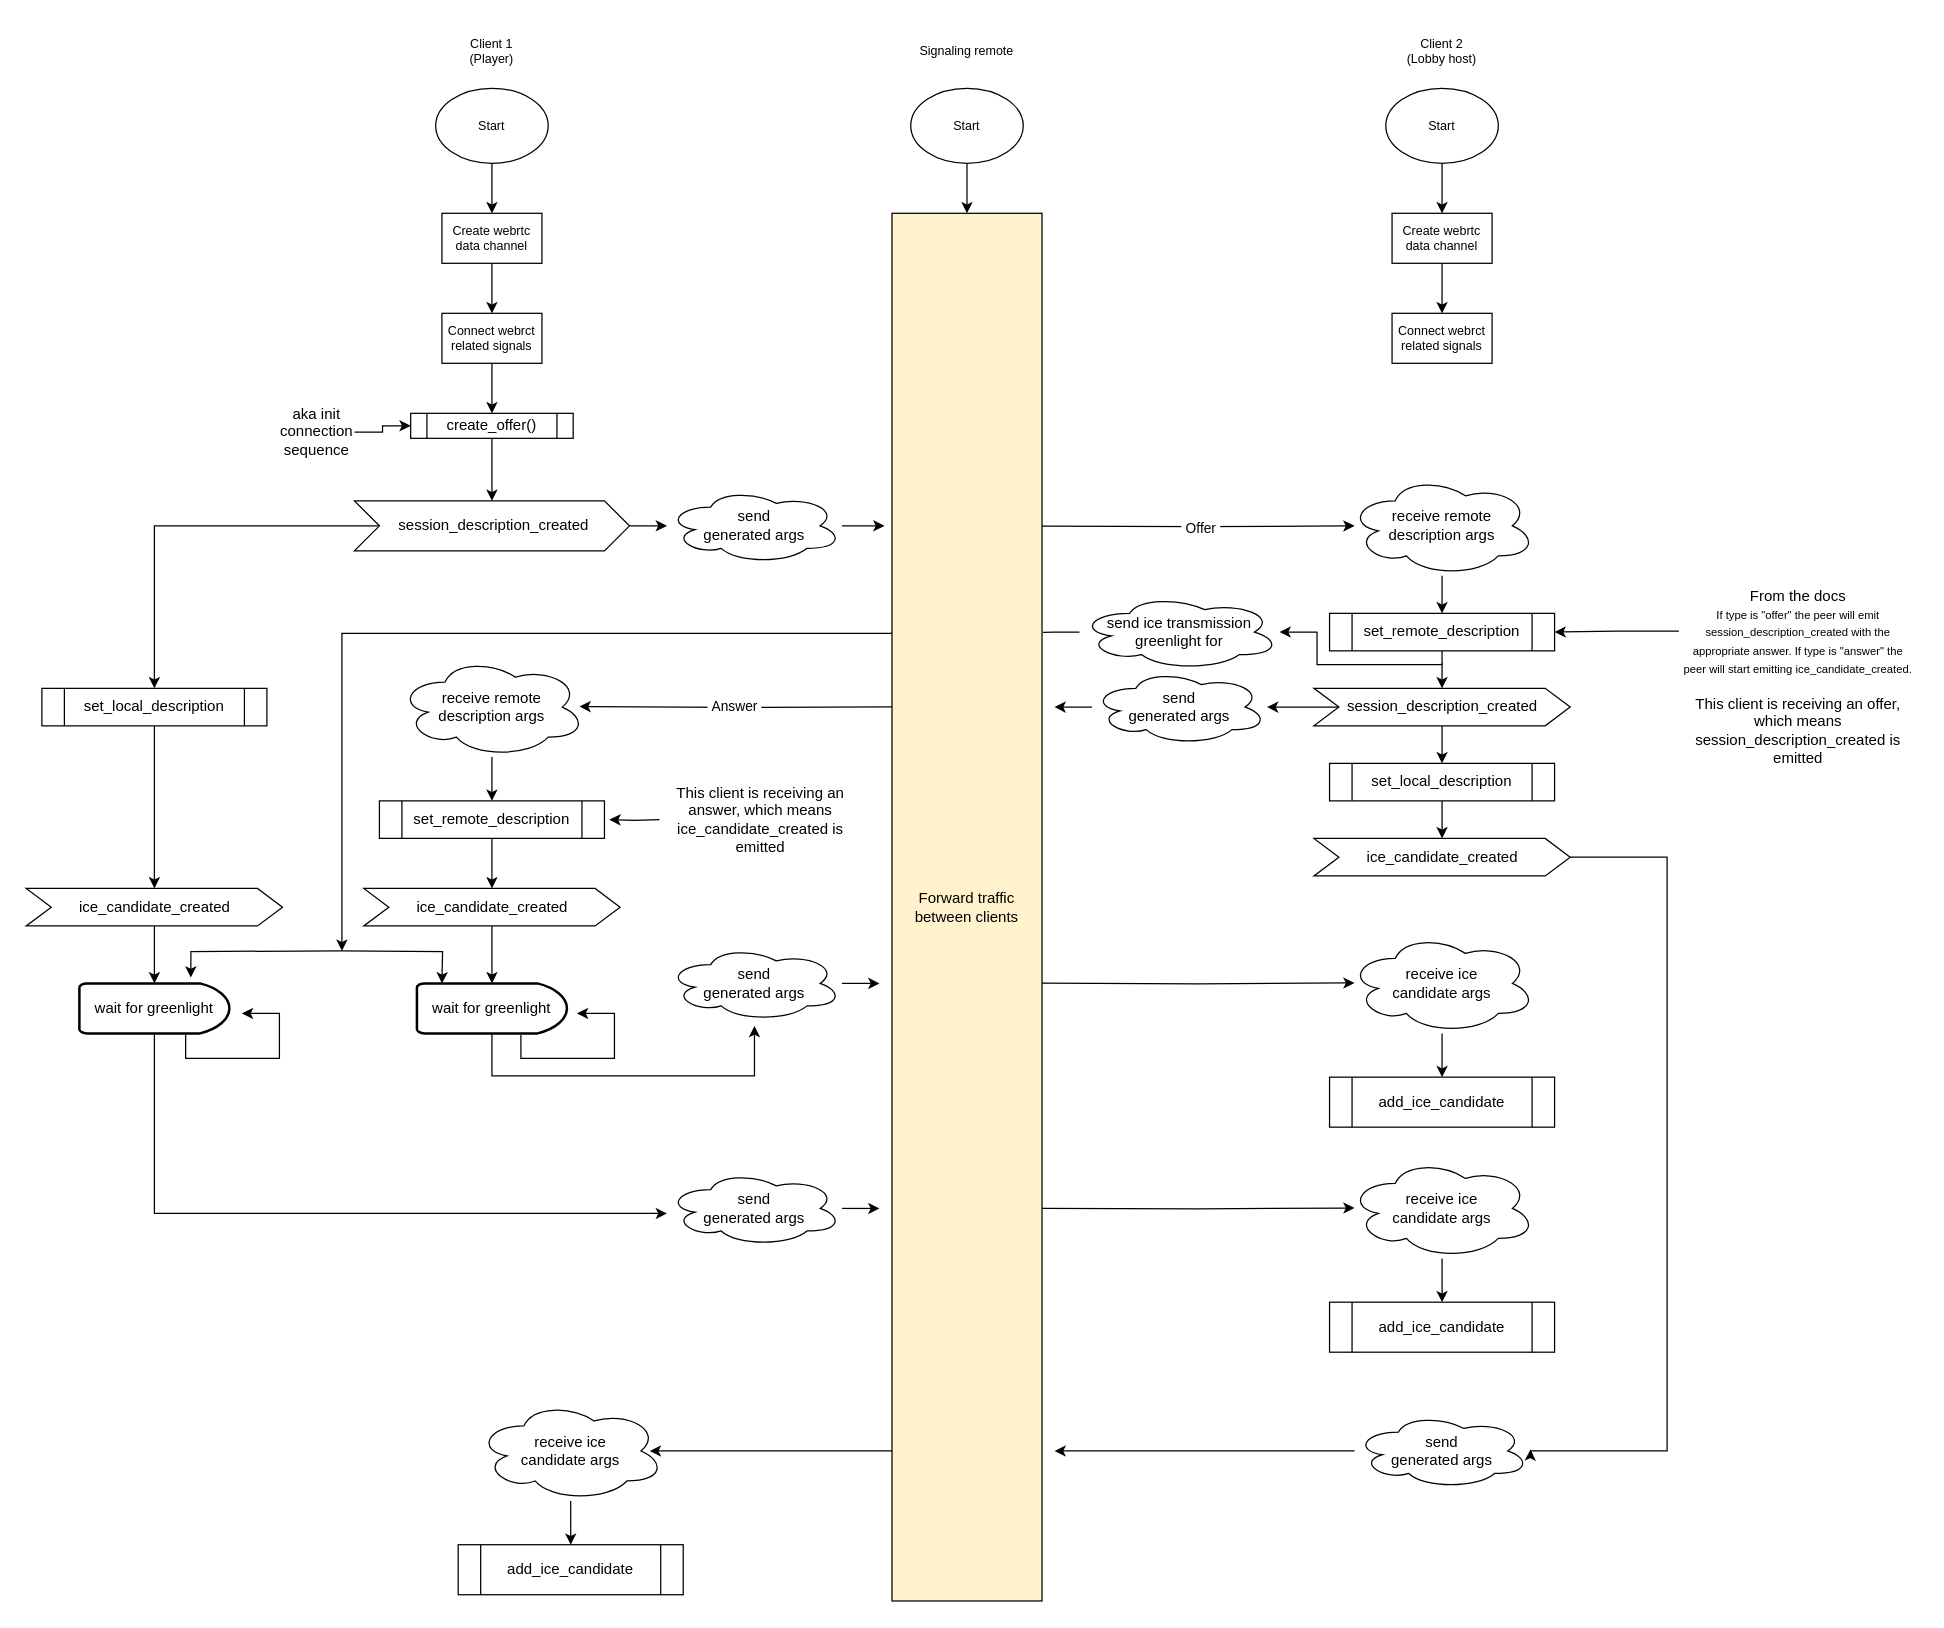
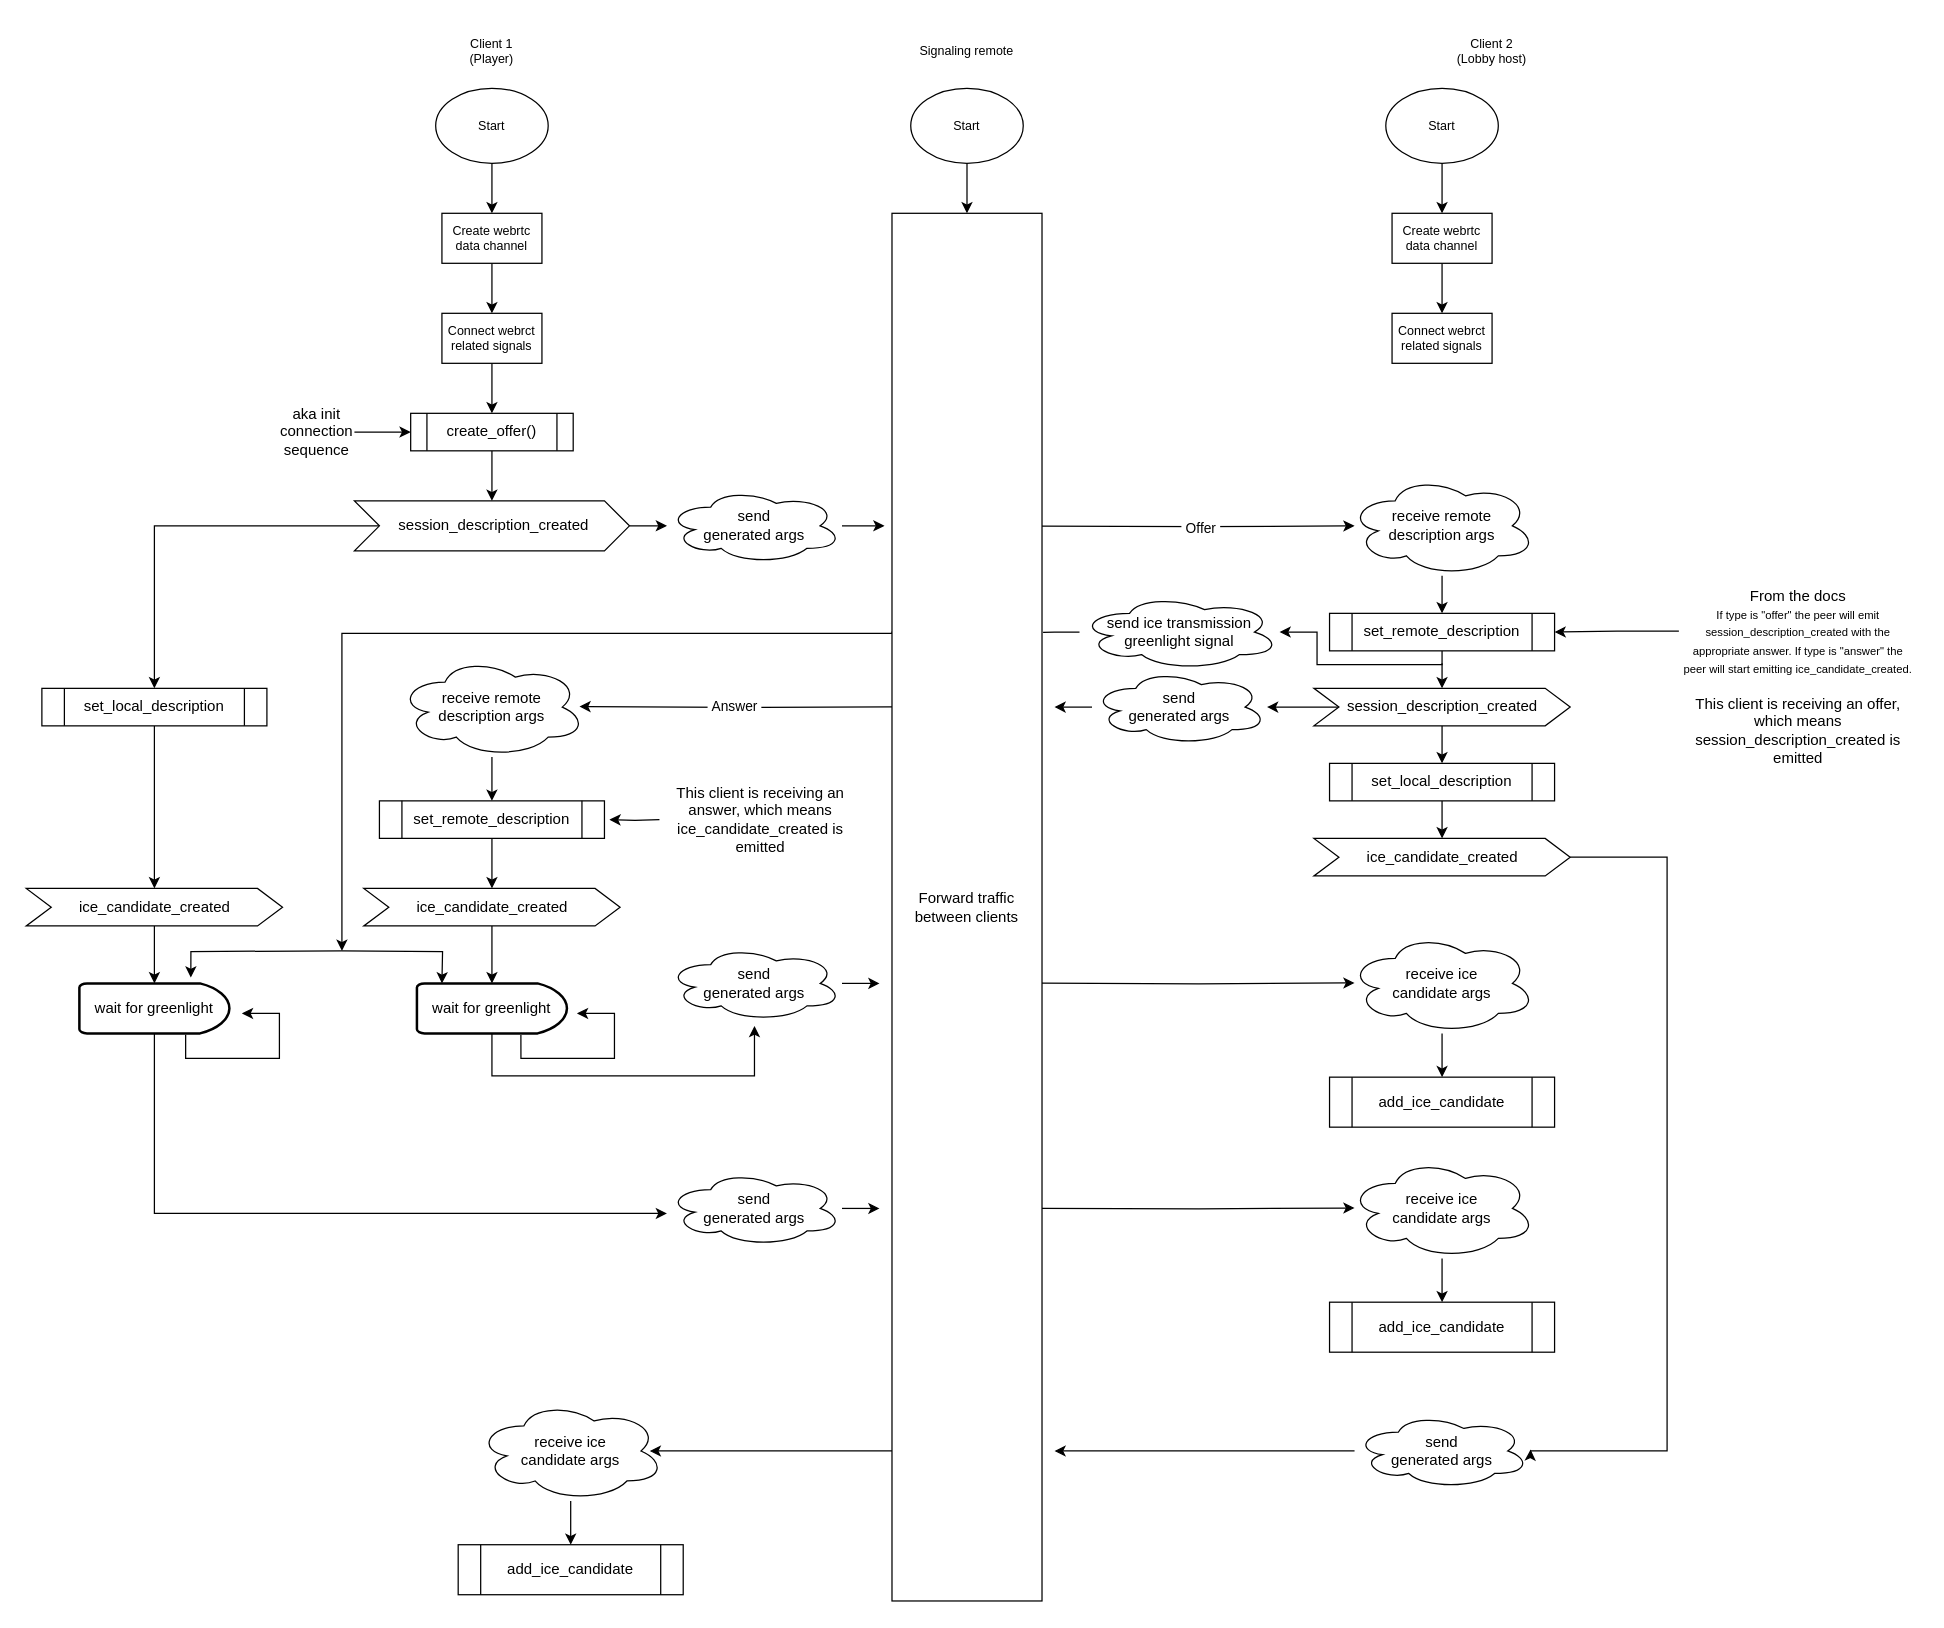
node "Client 2 (Lobby host)": moved (1442, 51) -> (1492, 51)
node "create_offer()": size 163x25 -> 163x38
node "send ice transmission greenlight for": label "send ice transmission greenlight for" -> "send ice transmission greenlight signal"
node "Forward traffic between clients": fillcolor #fff2cc -> #ffffff
